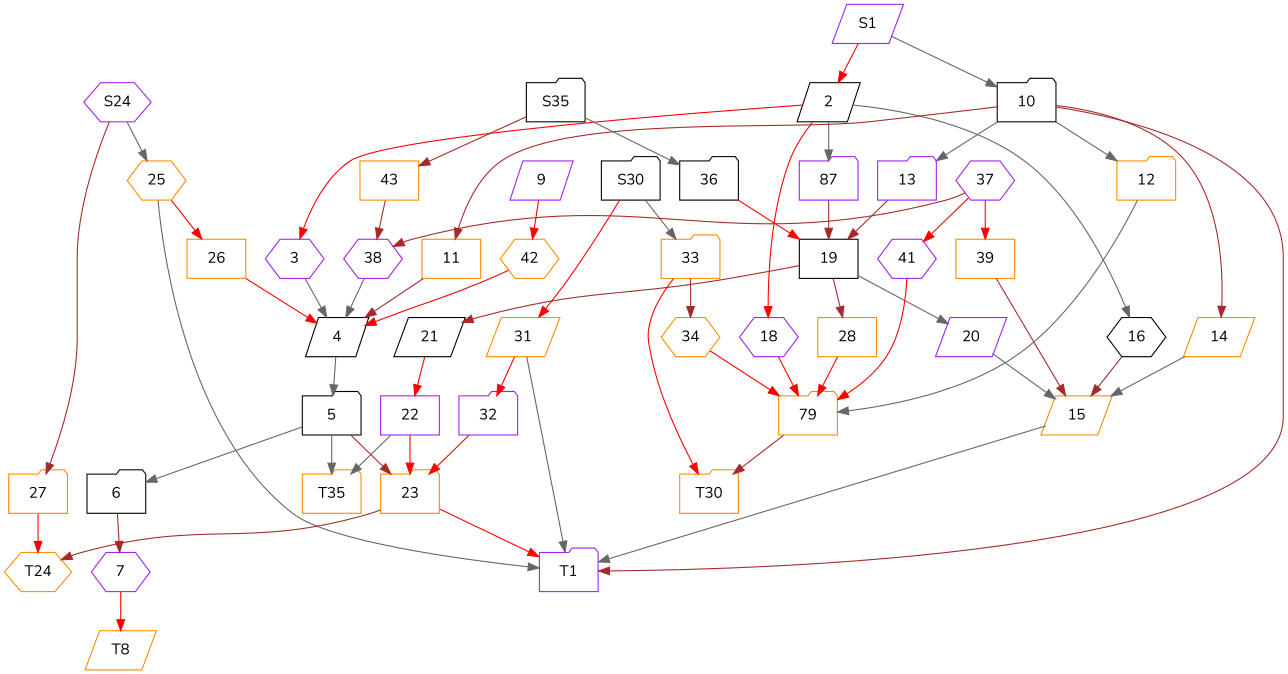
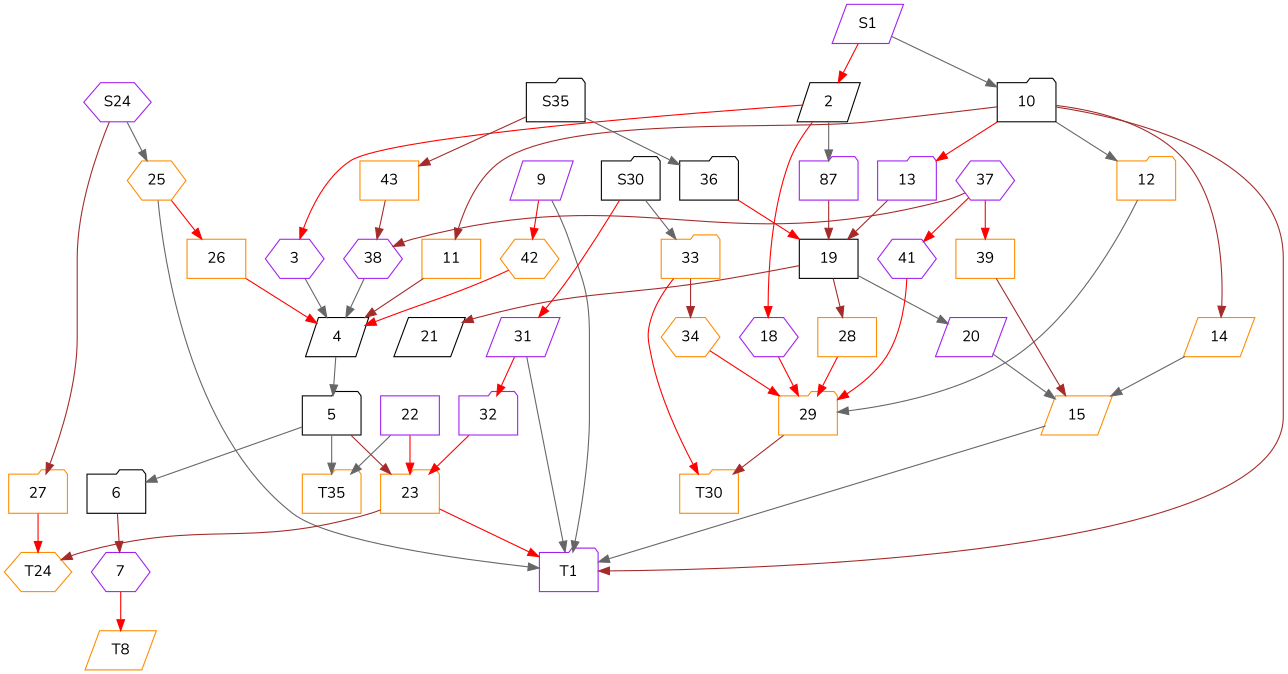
edge "10" -> "13": color gray40 -> red
node "31": color darkorange -> purple
node "16": removed
edge "9" -> "T1": added
edge "21" -> "22": removed
node "79": label "79" -> "29"
